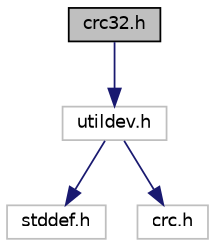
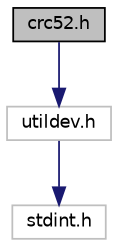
node "crc32.h": label "crc32.h" -> "crc52.h"
node "stddef.h": removed
node "crc.h": label "crc.h" -> "stdint.h"
